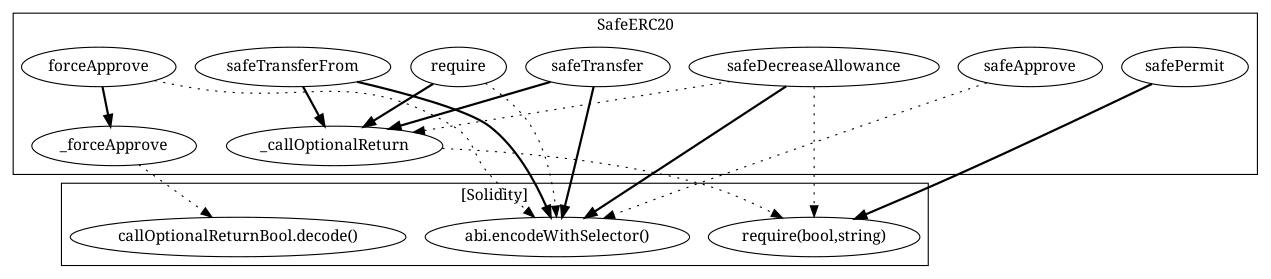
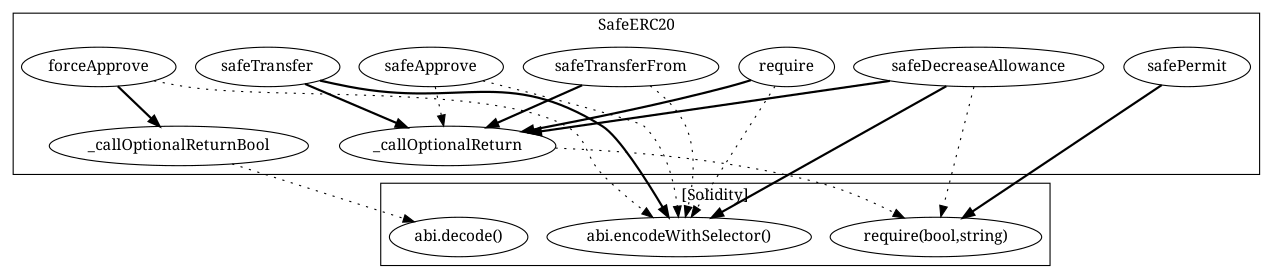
edge "safeApprove" -> "_callOptionalReturn": added
edge "safeDecreaseAllowance" -> "_callOptionalReturn": style dotted -> bold
edge "safeTransferFrom" -> "abi.encodeWithSelector()": style bold -> dotted
node "_forceApprove": label "_forceApprove" -> "_callOptionalReturnBool"
node "callOptionalReturnBool.decode()": label "callOptionalReturnBool.decode()" -> "abi.decode()"
